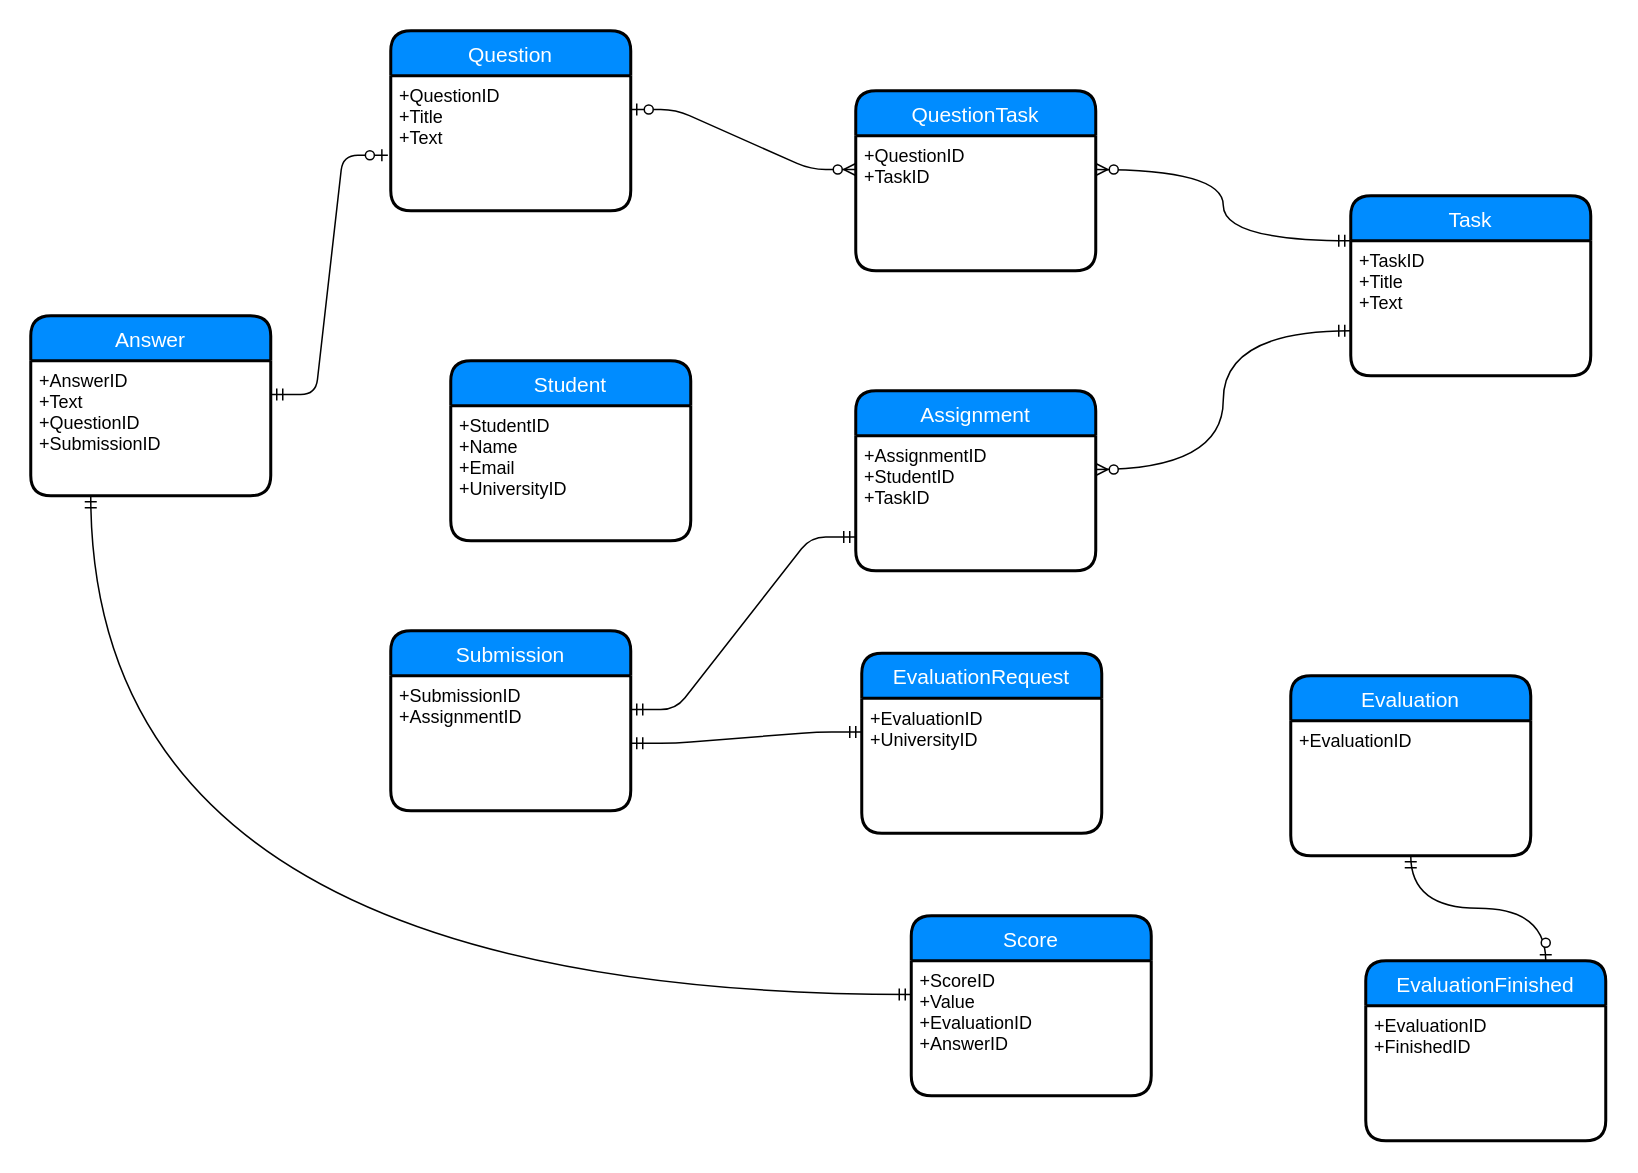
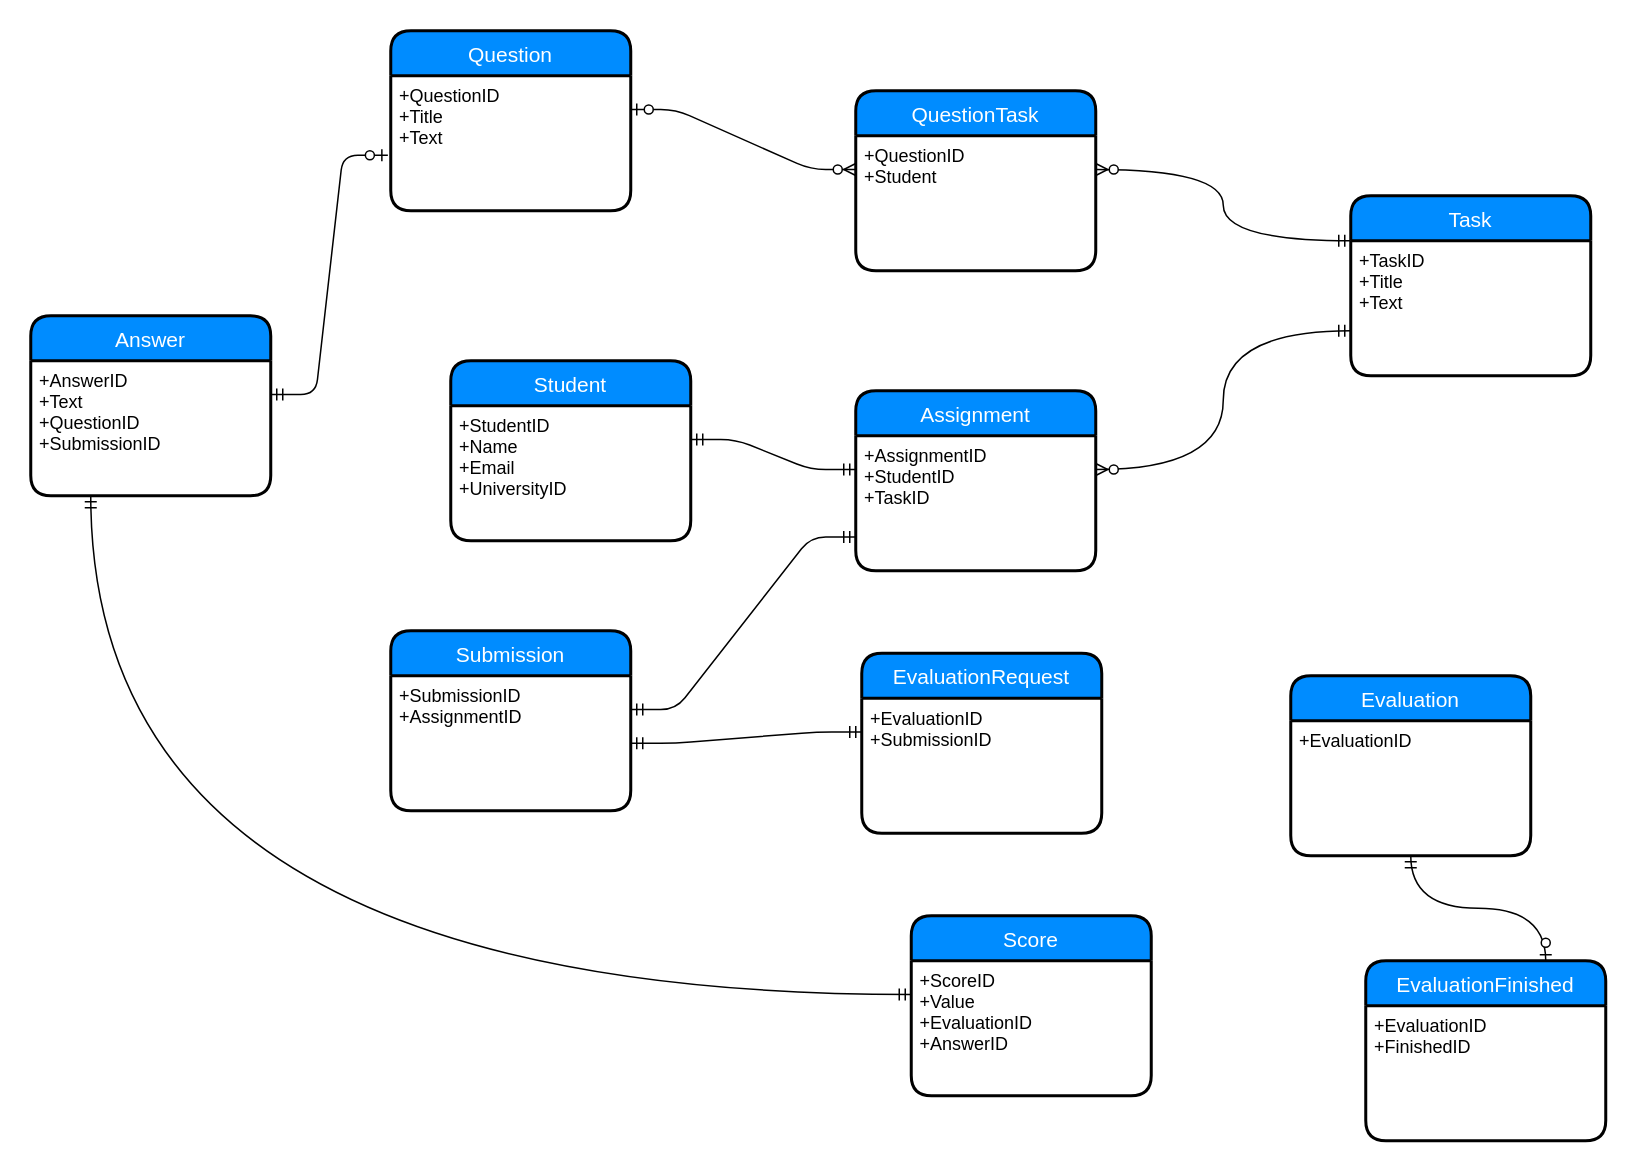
node "+QuestionID +TaskID": label "+QuestionID +TaskID" -> "+QuestionID +Student"
edge "+StudentID +Name +Email +UniversityID" -- "+AssignmentID +StudentID +TaskID": added
node "+EvaluationID +UniversityID": label "+EvaluationID +UniversityID" -> "+EvaluationID +SubmissionID"
